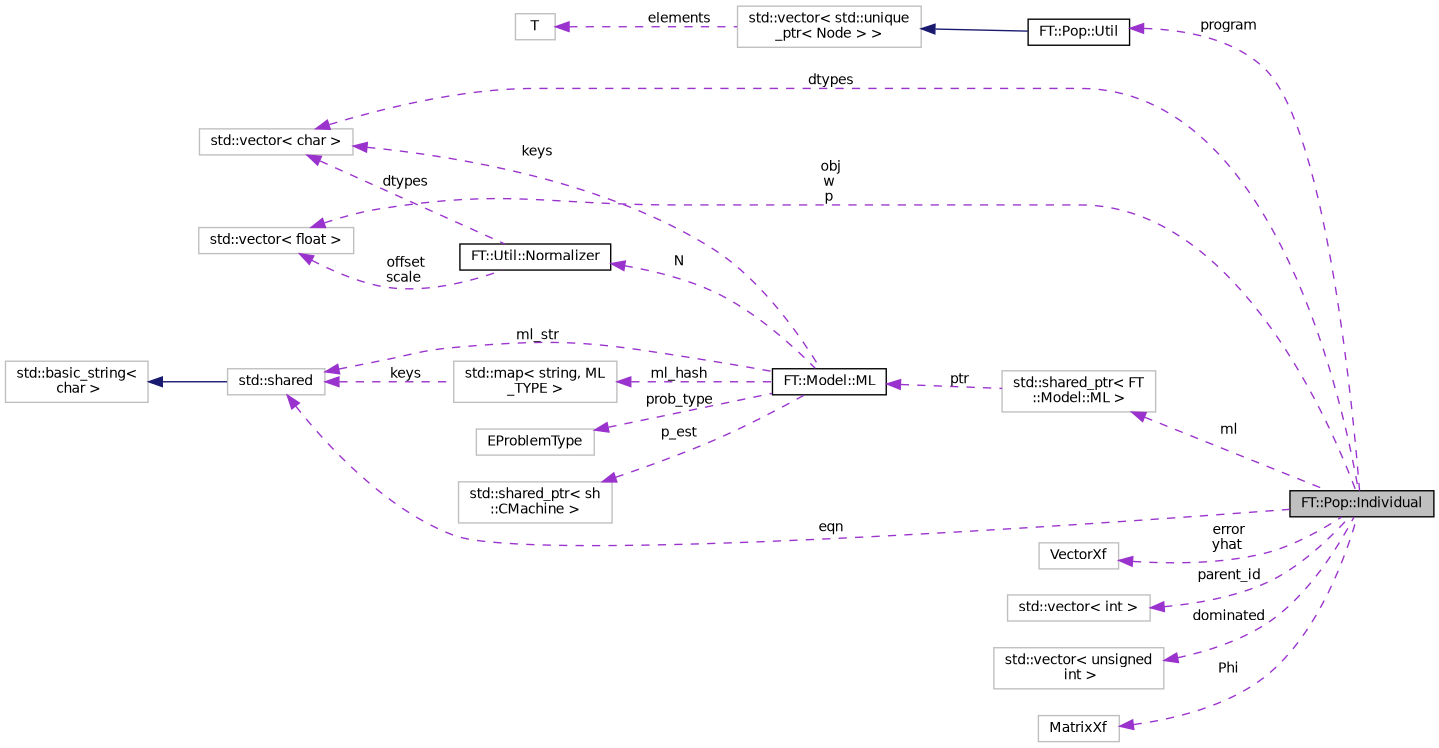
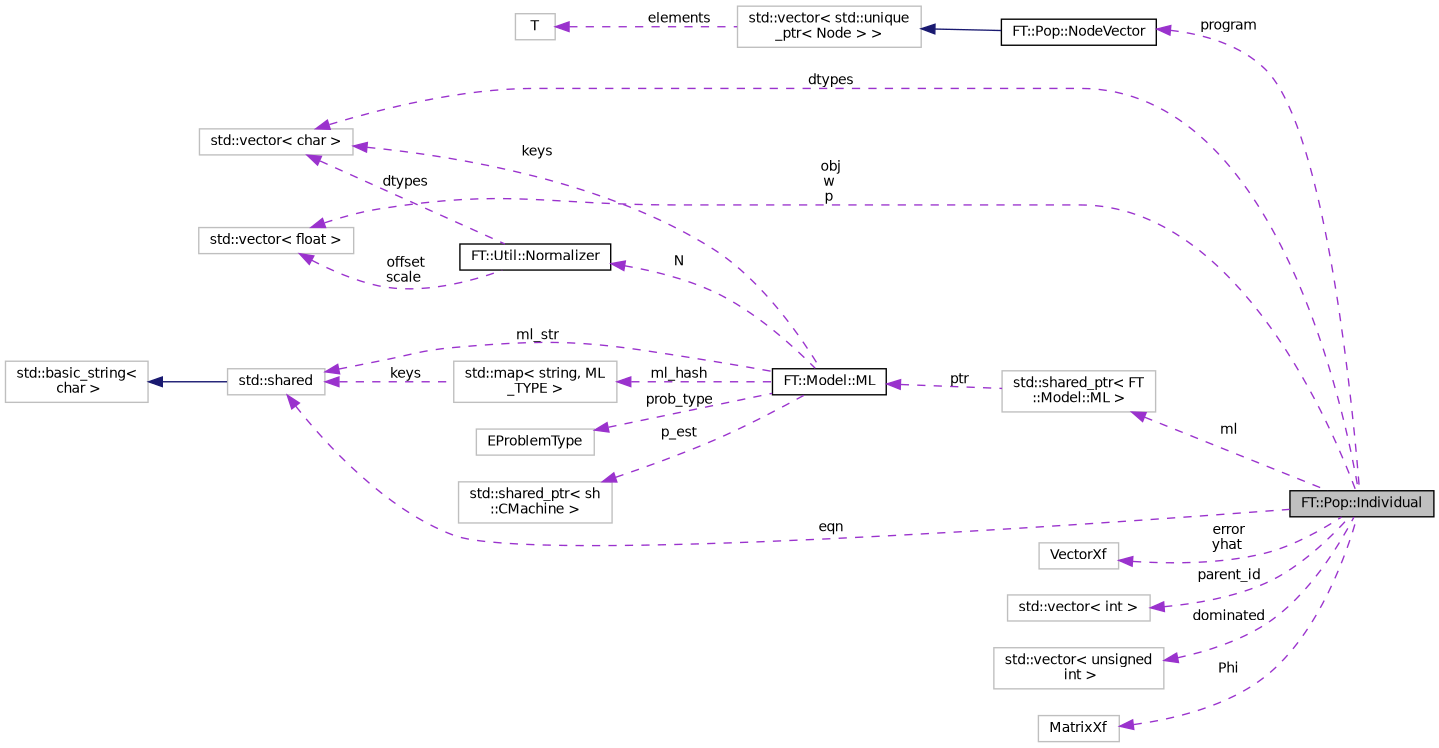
node "FT::Pop::Util": label "FT::Pop::Util" -> "FT::Pop::NodeVector"
